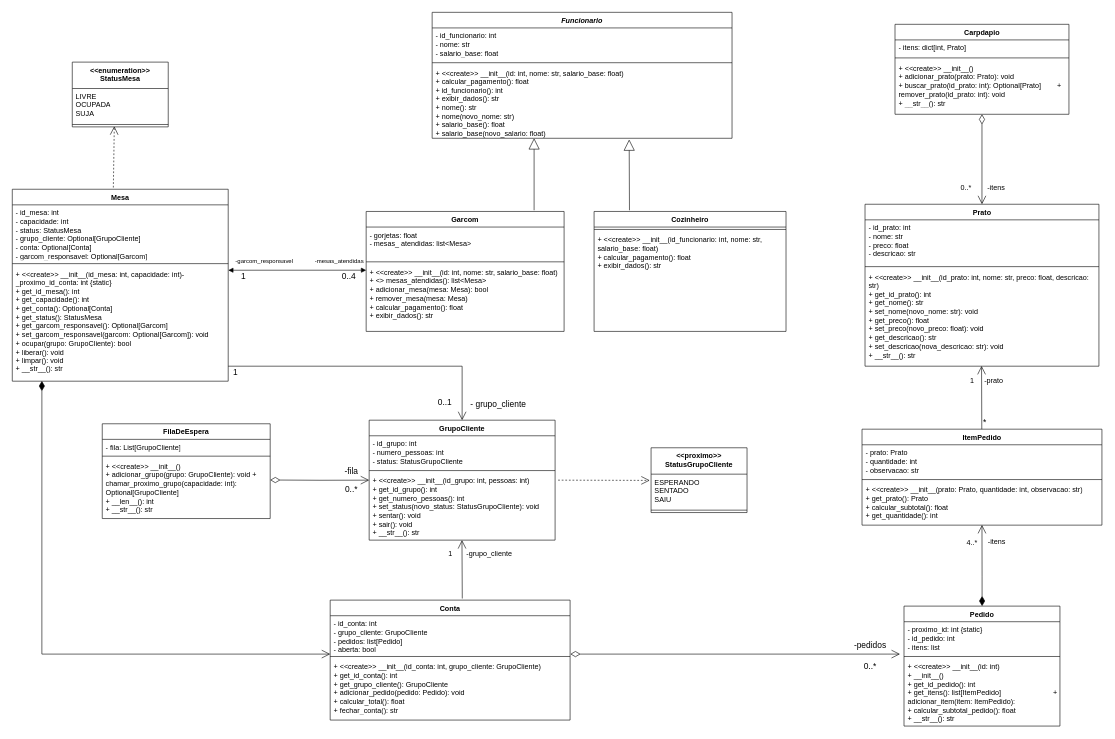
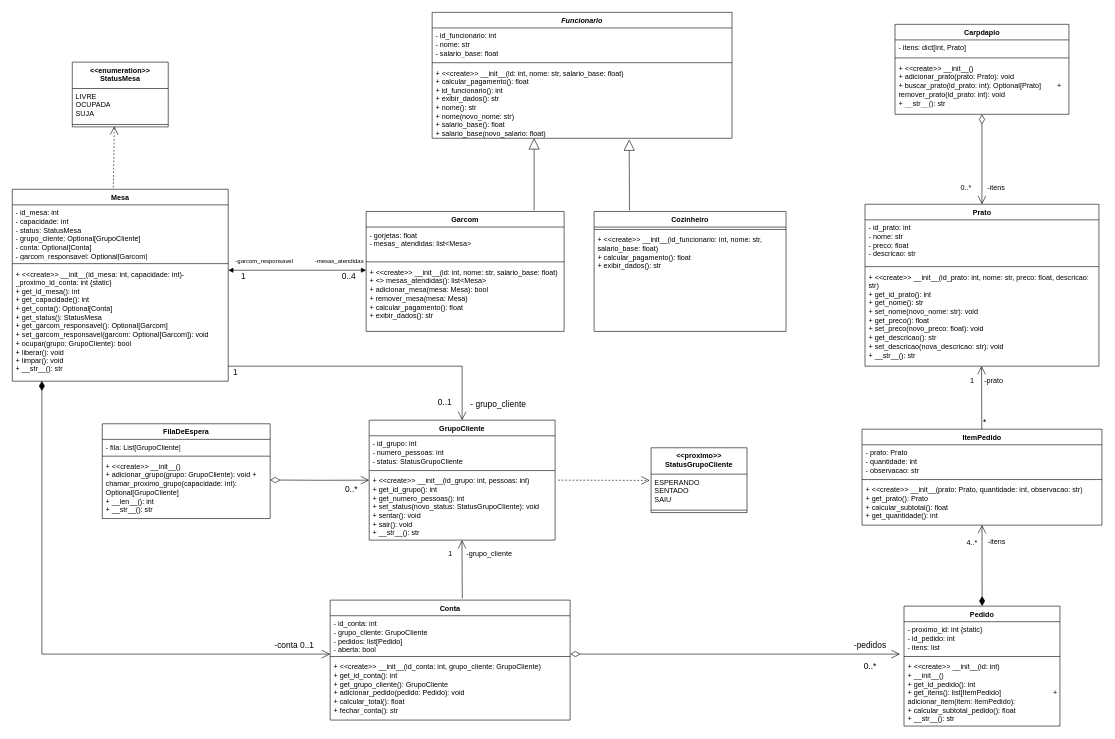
node "-fila": removed
node "-conta 0..1": added
